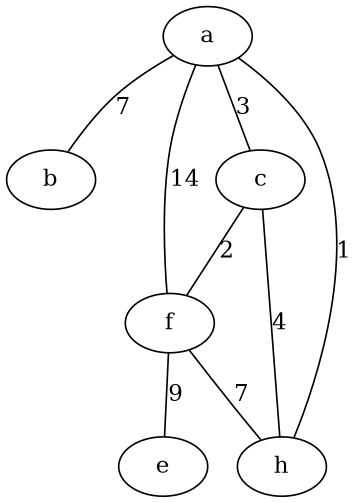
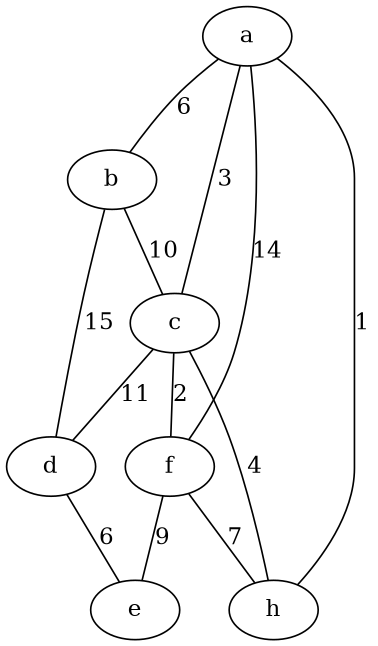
edge "a" -- "b": label "7" -> "6"
edge "b" -- "c": added, label "10"
node "d": added
